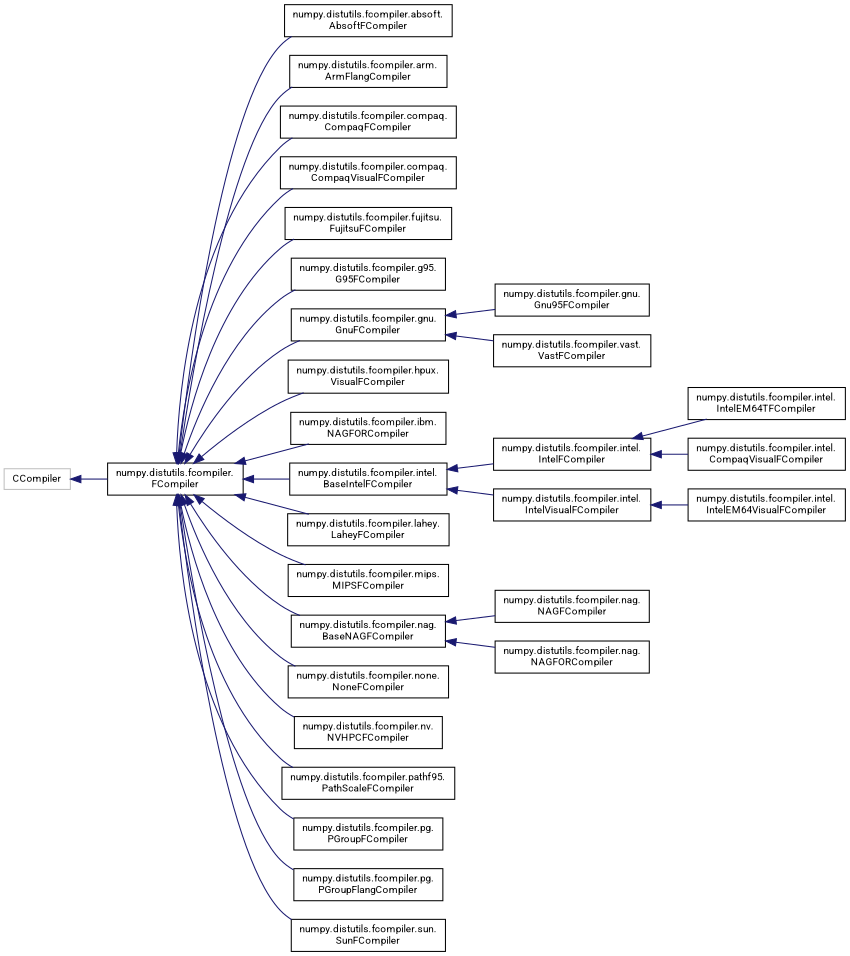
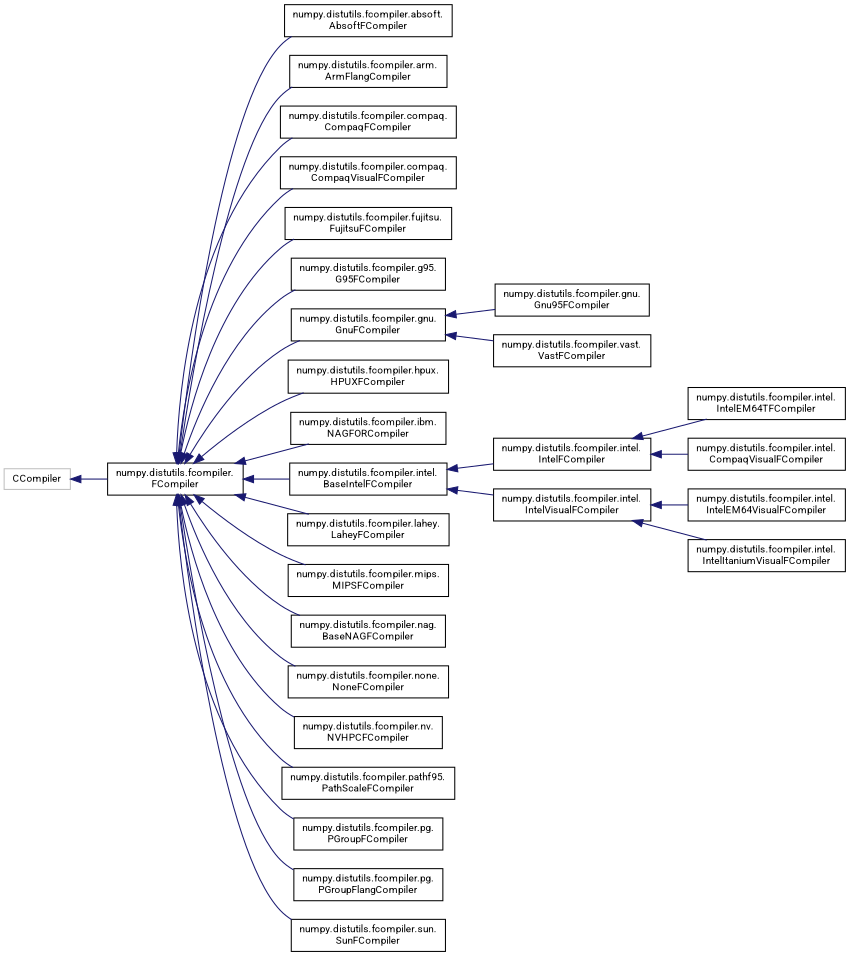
node "numpy.distutils.fcompiler.hpux. VisualFCompiler": label "numpy.distutils.fcompiler.hpux. VisualFCompiler" -> "numpy.distutils.fcompiler.hpux. HPUXFCompiler"
node "numpy.distutils.fcompiler.intel. IntelItaniumVisualFCompiler": added
node "numpy.distutils.fcompiler.nag. NAGFCompiler": removed
node "numpy.distutils.fcompiler.nag. NAGFORCompiler": removed
